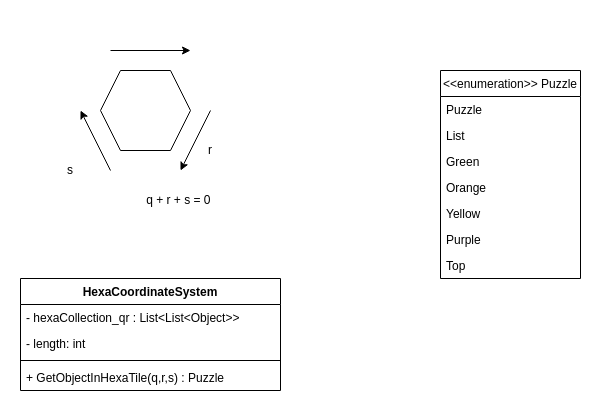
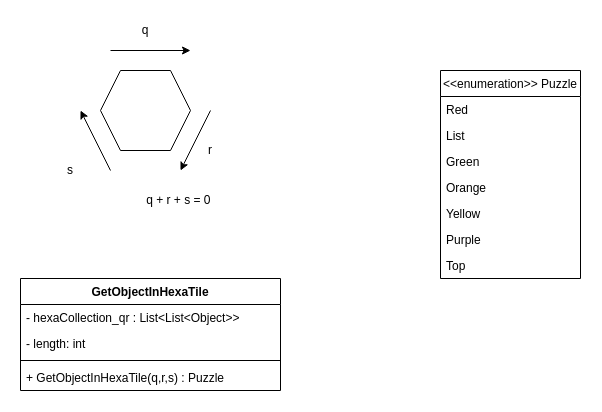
node "q": added
node "Puzzle": label "Puzzle" -> "Red"
node "HexaCoordinateSystem": label "HexaCoordinateSystem" -> "GetObjectInHexaTile"
